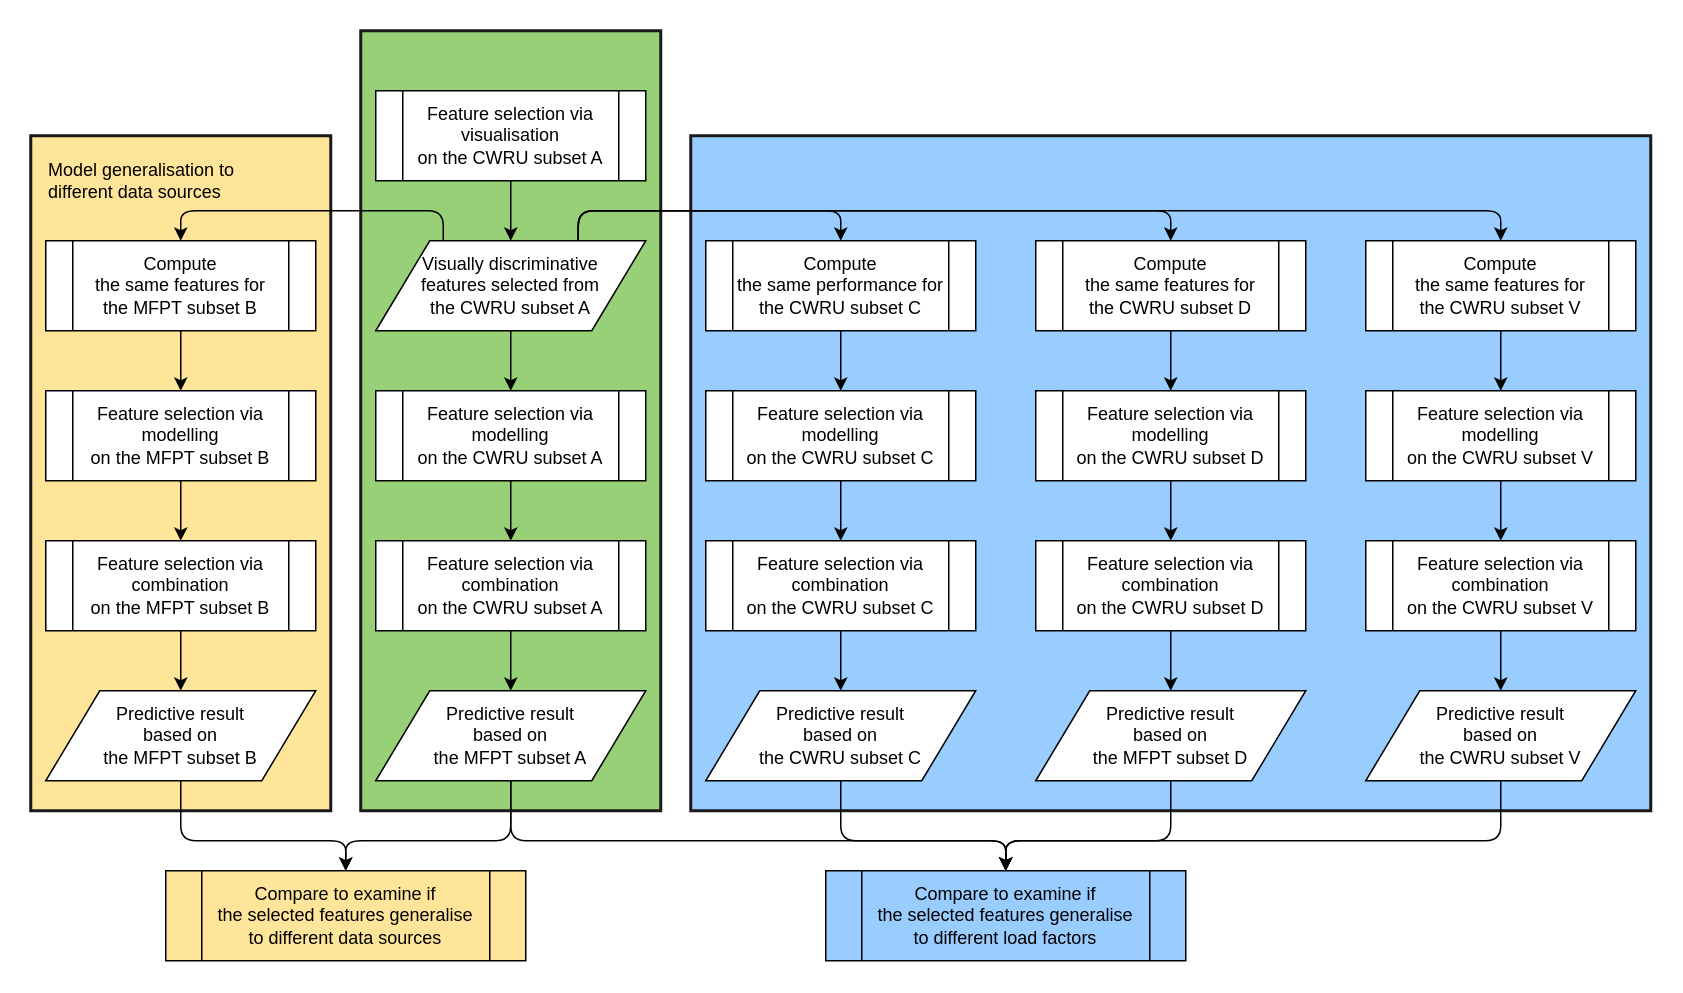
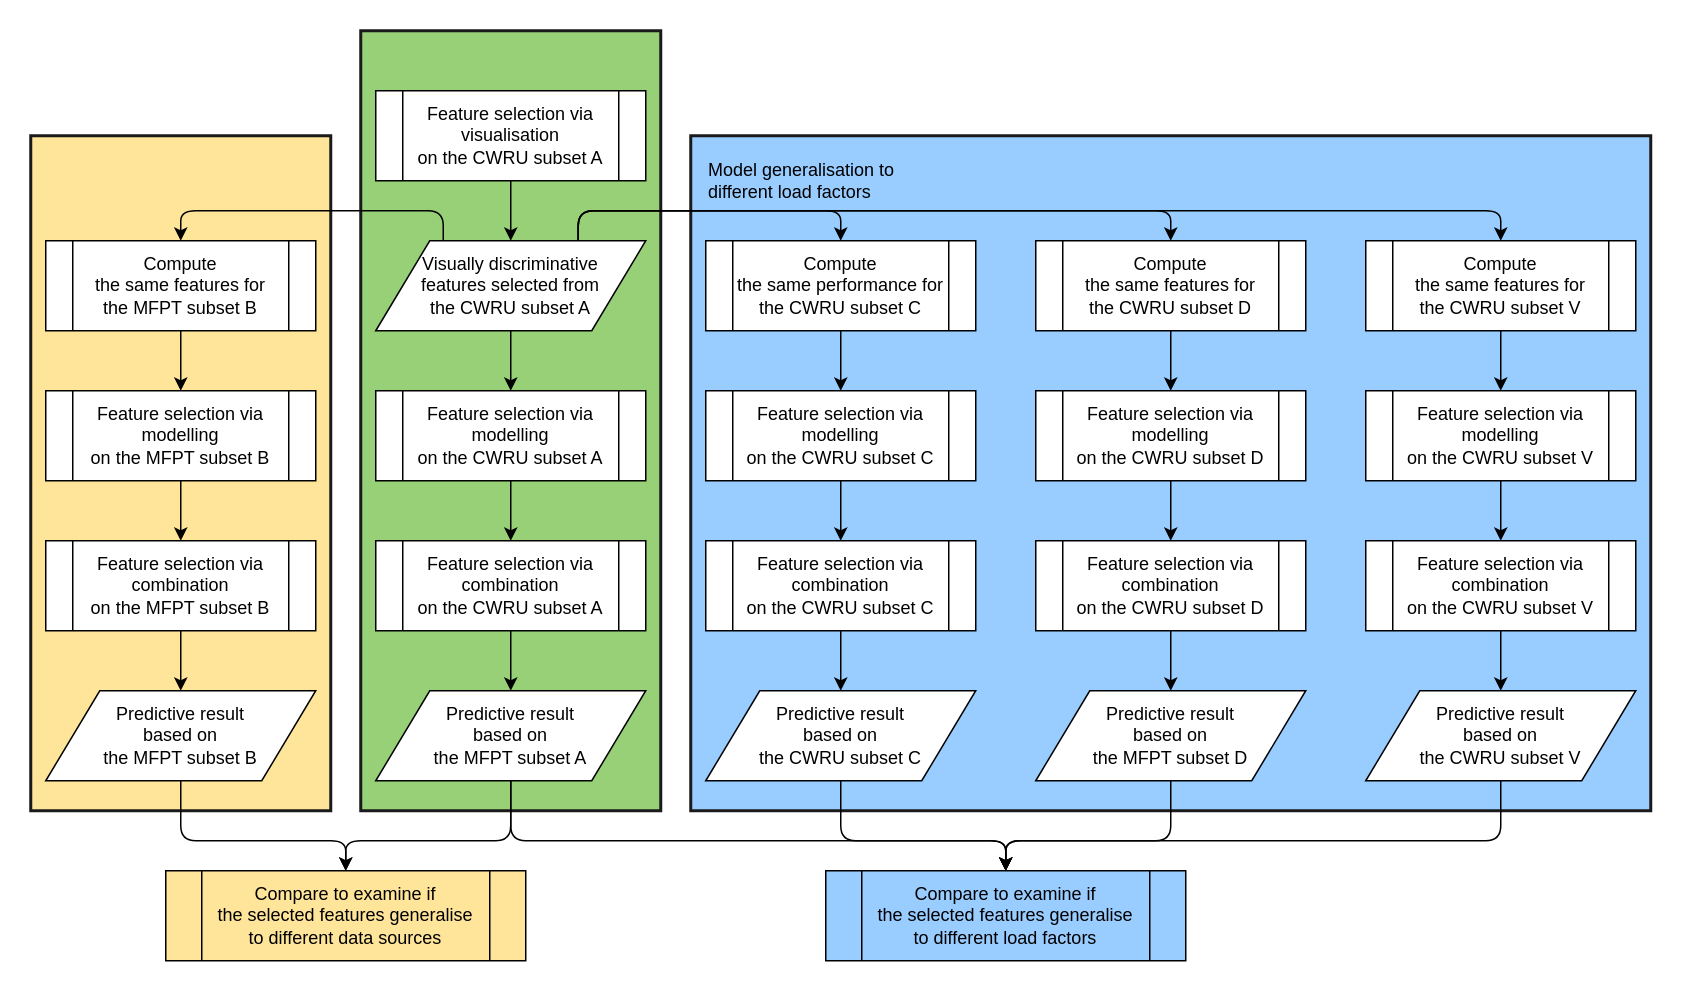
node "Model generalisation to different data sources": removed
node "Model generalisation to different load factors": added
